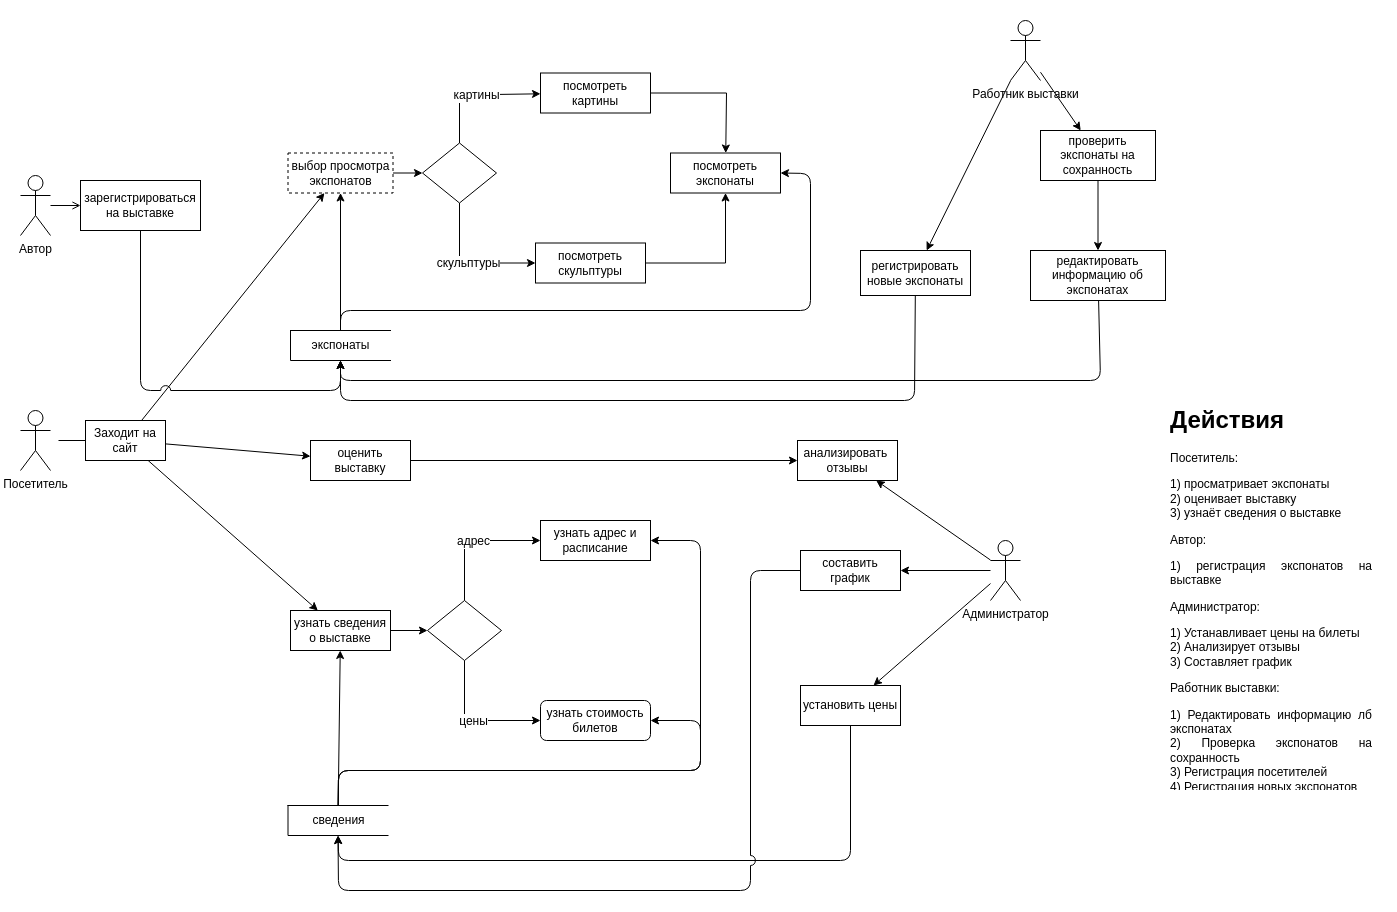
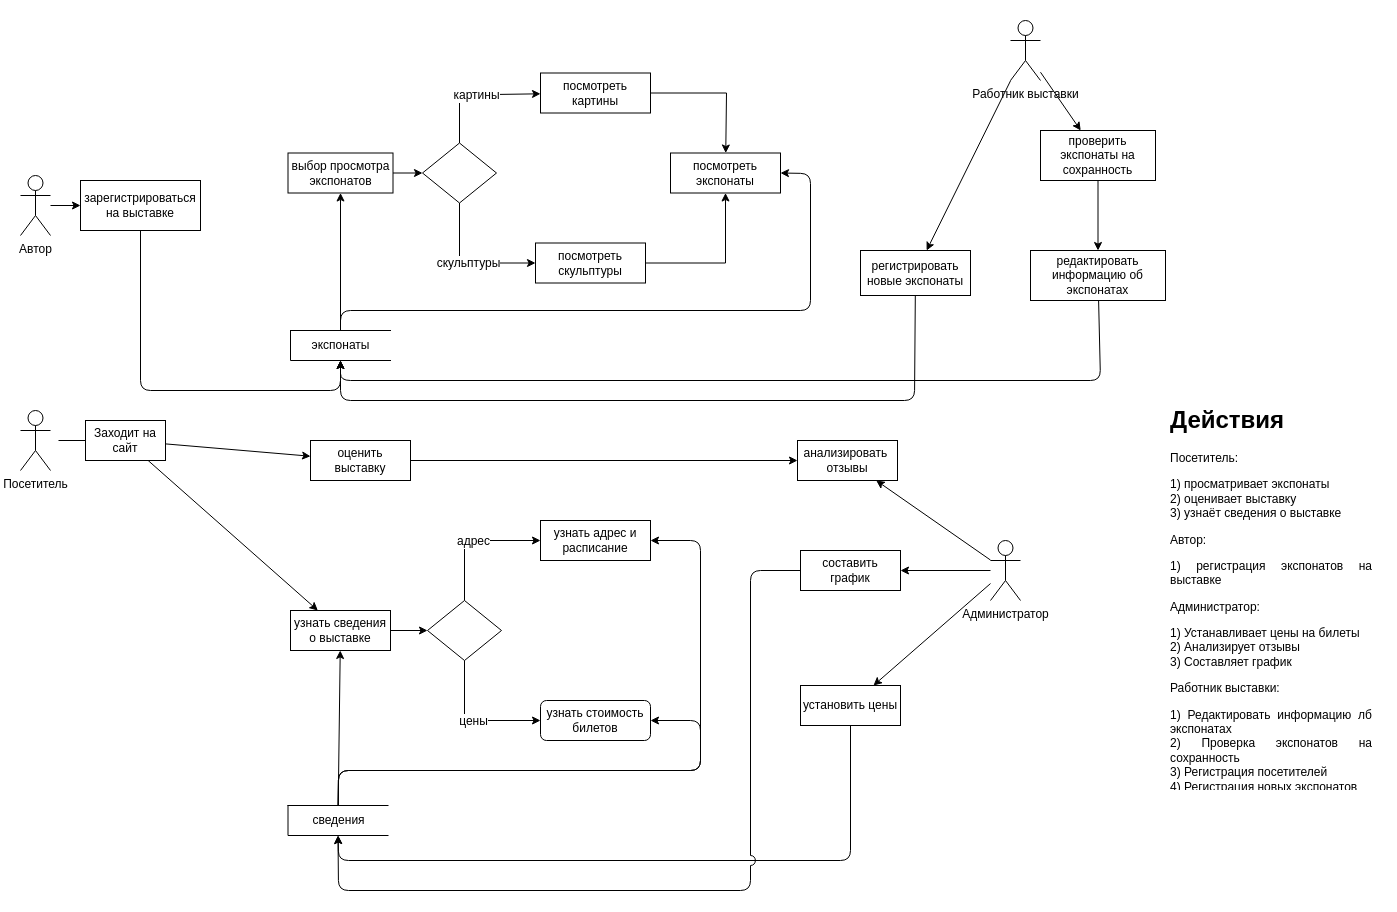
node "выбор просмотра экспонатов": style dashed -> solid
edge "Автор" -> "зарегистрироваться на выставке": arrowhead open -> classic
edge "Заходит на сайт" -> "выбор просмотра экспонатов": removed
